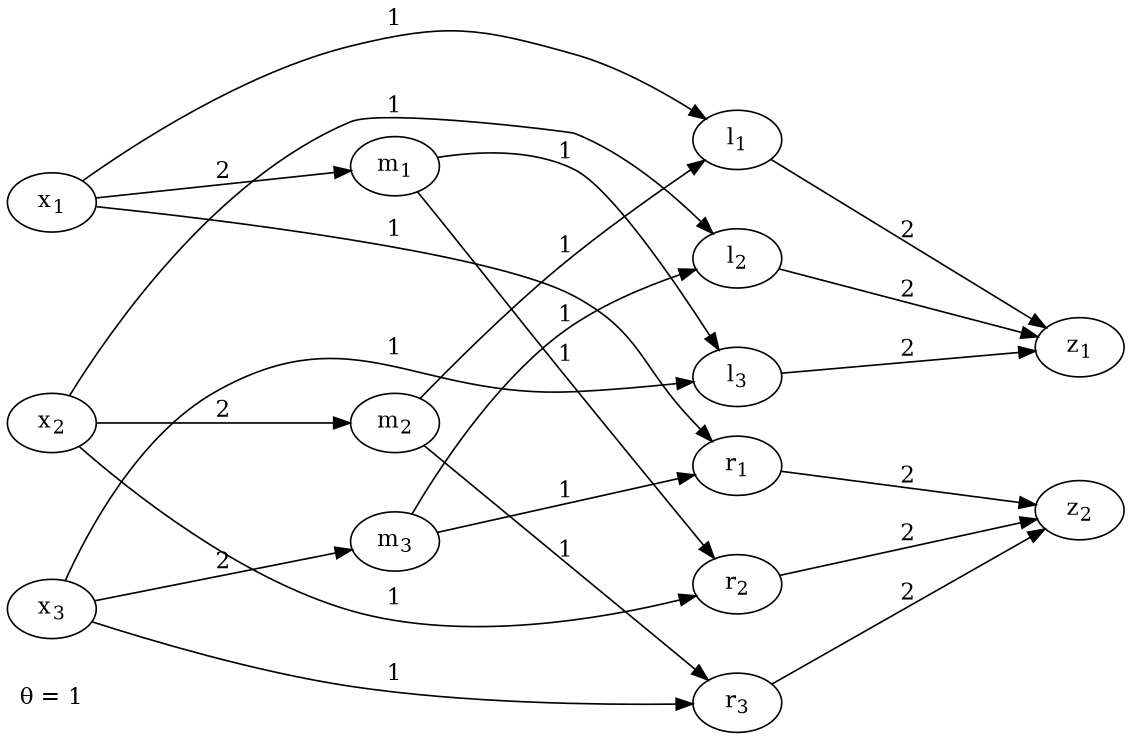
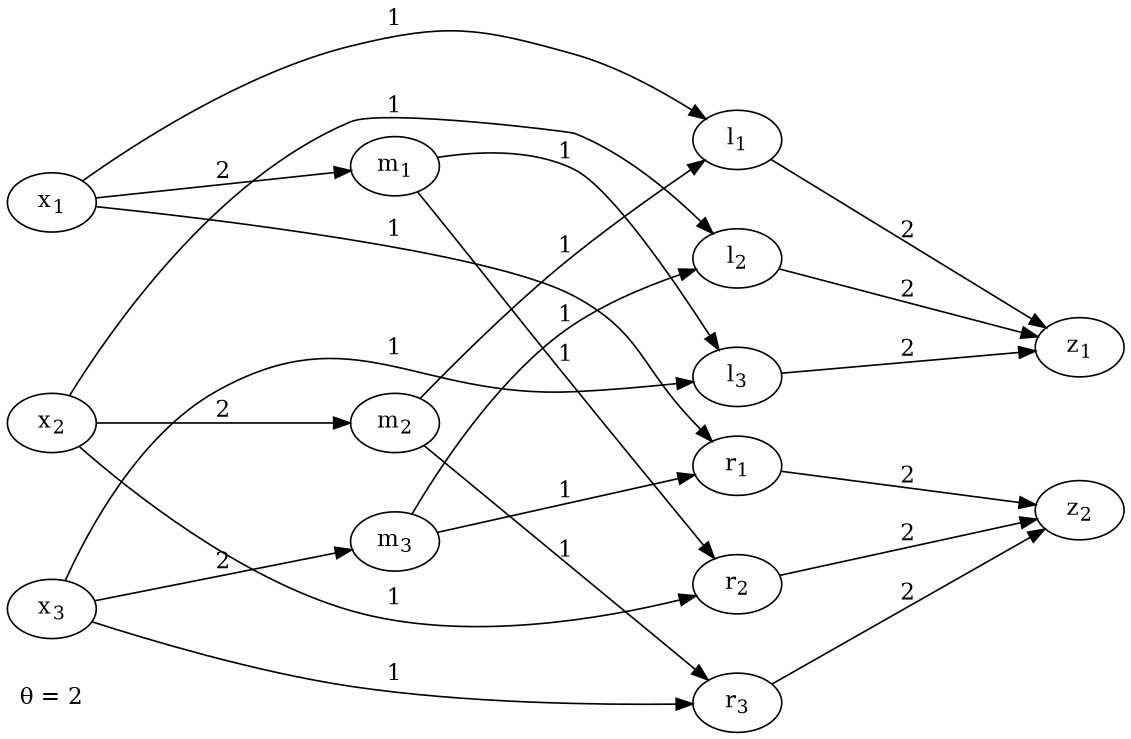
node "θ = 1": label "θ = 1" -> "θ = 2"
